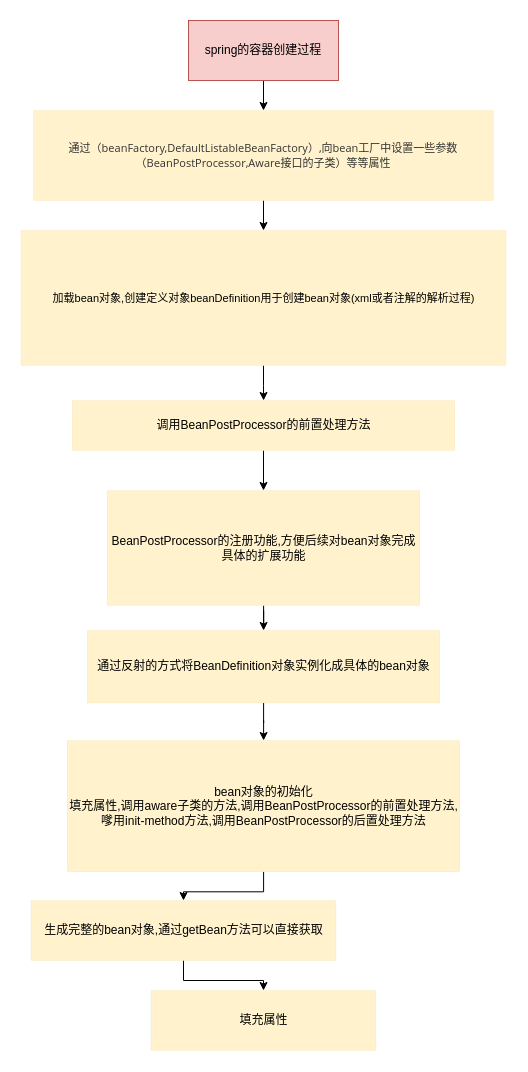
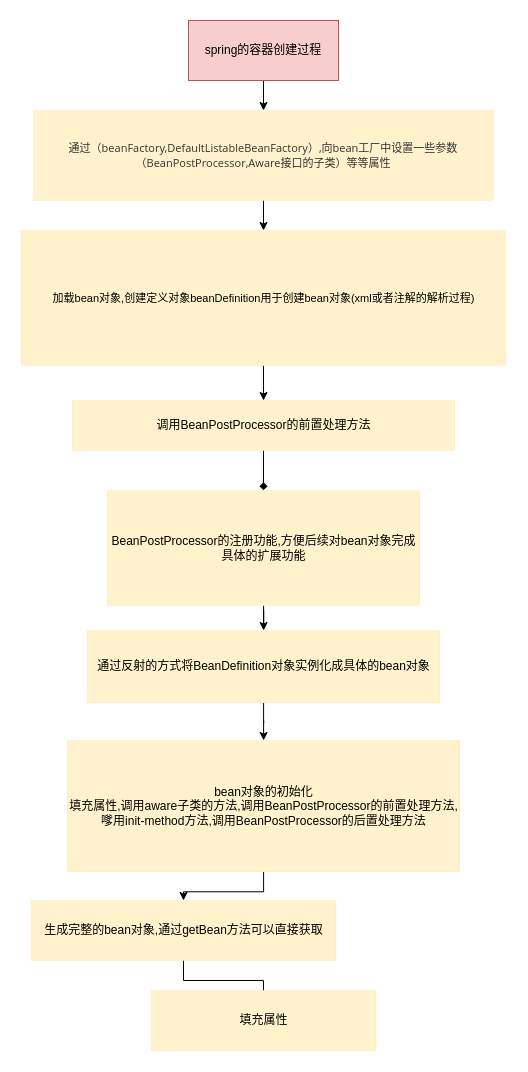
edge "调用BeanPostProcessor的前置处理方法" -> "BeanPostProcessor的注册功能,方便后续对bean对象完成具体的扩展功能": arrowhead classic -> diamond
edge "生成完整的bean对象,通过getBean方法可以直接获取" -> "填充属性": arrowhead classic -> none
